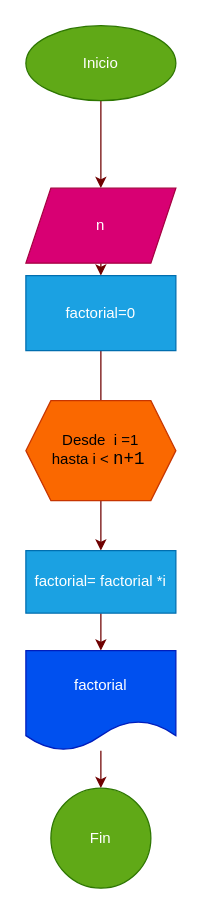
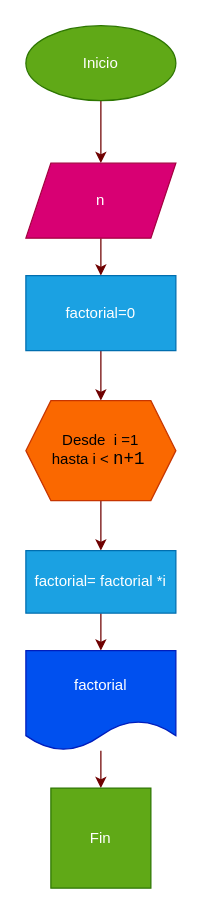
node "n": moved (101, 226) -> (101, 201)
edge "factorial=0" -- "Desde i =1 hasta i < n+1": arrowhead none -> classic
node "Fin": shape ellipse -> rectangle
